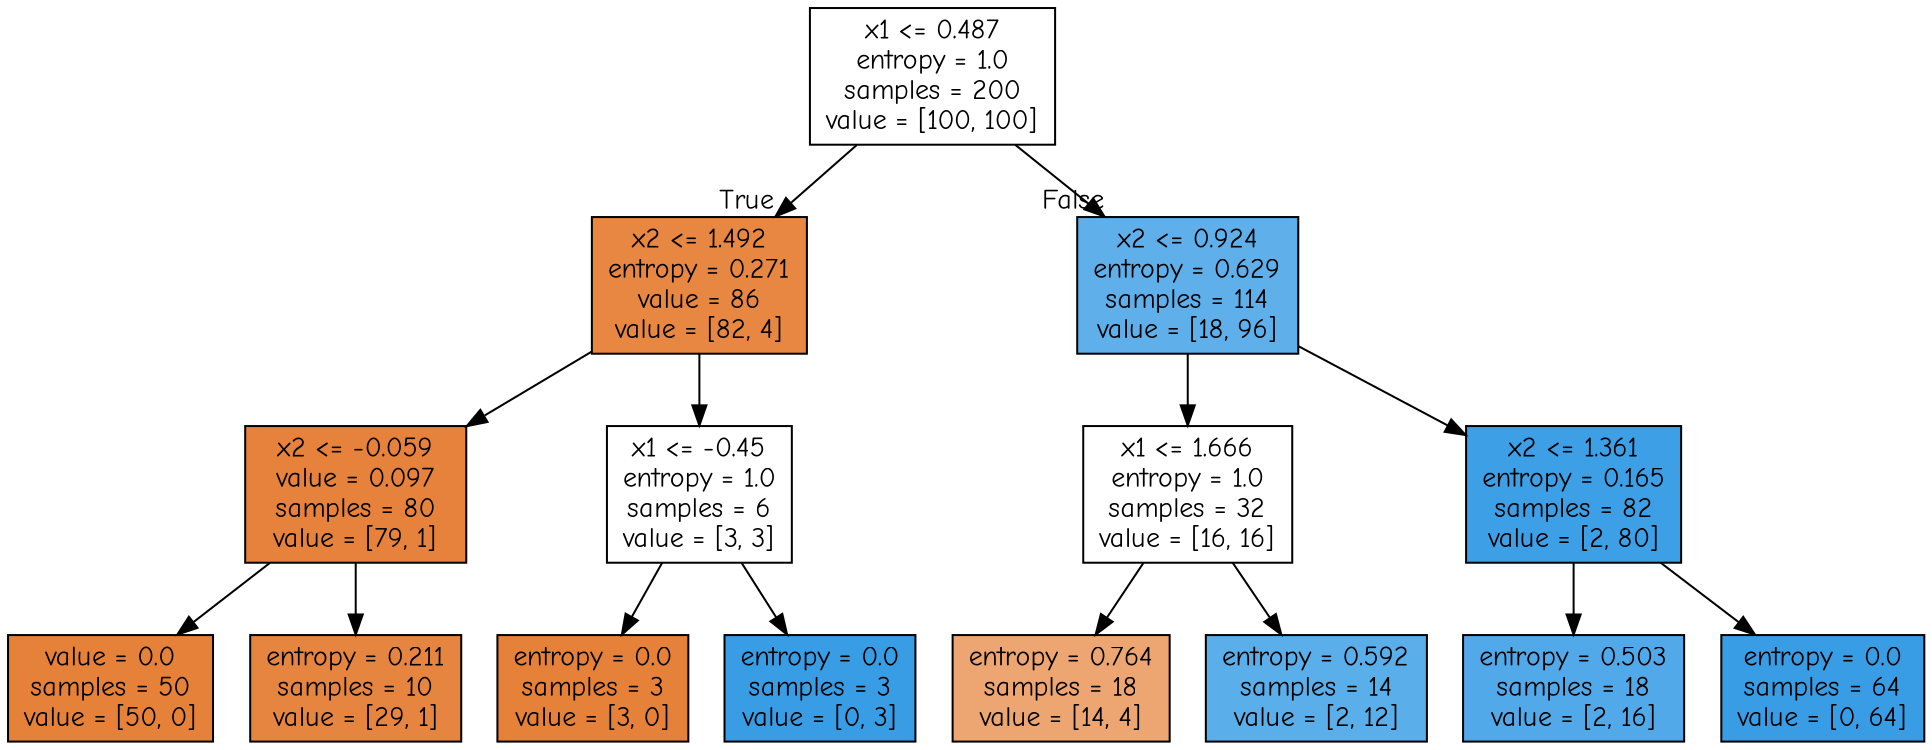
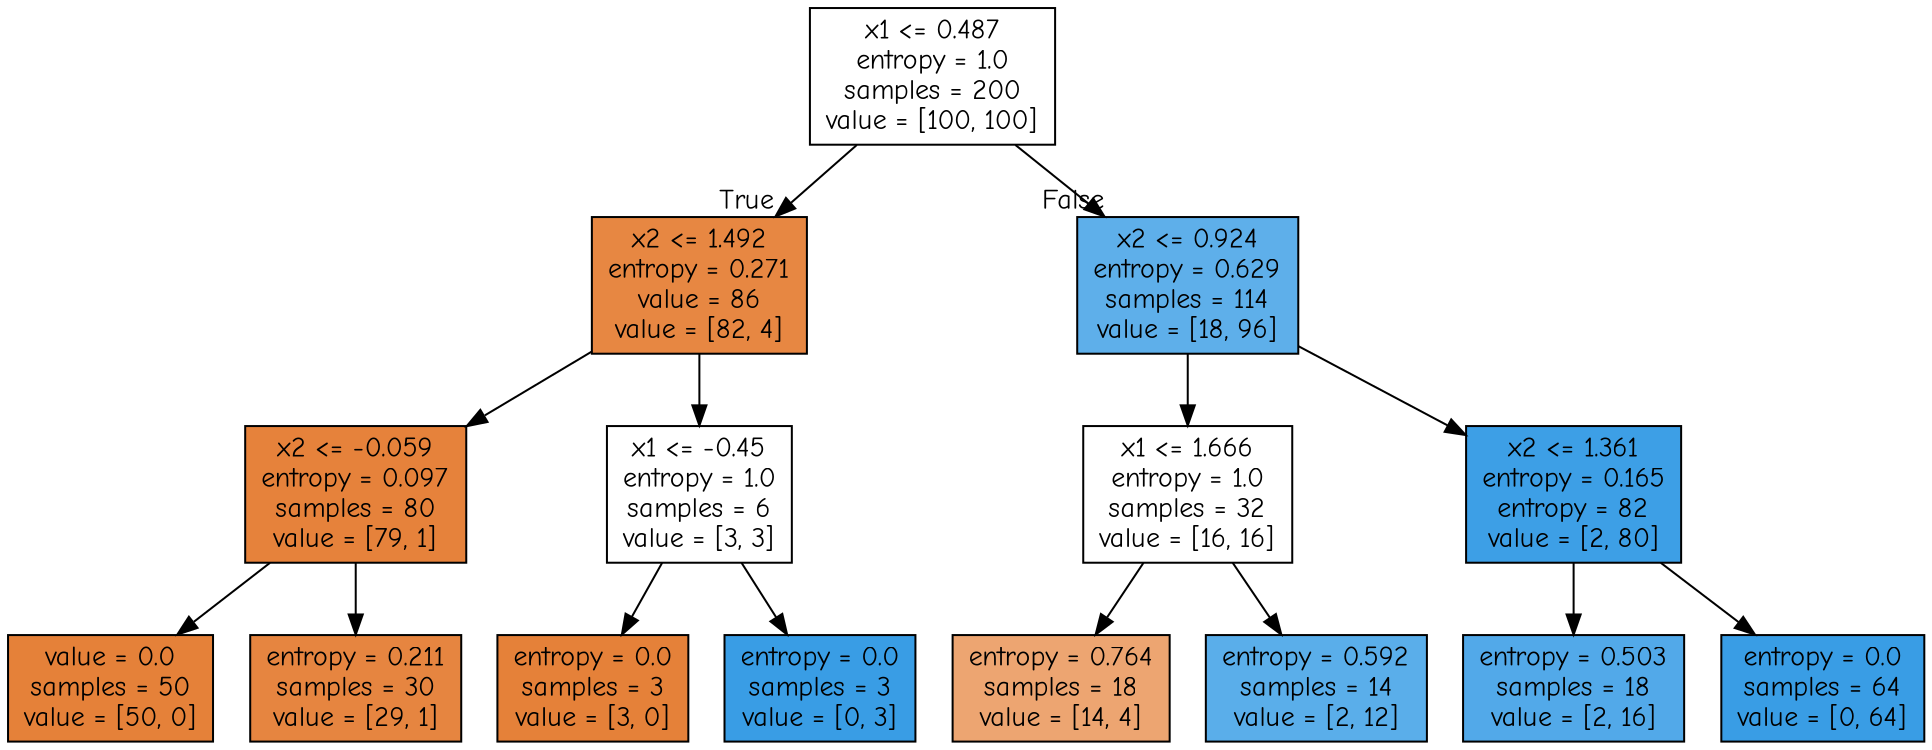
node "x2 <= -0.059 value = 0.097 samples = 80 value = [79, 1]": label "x2 <= -0.059 value = 0.097 samples = 80 value = [79, 1]" -> "x2 <= -0.059 entropy = 0.097 samples = 80 value = [79, 1]"
node "x2 <= 1.361 entropy = 0.165 samples = 82 value = [2, 80]": label "x2 <= 1.361 entropy = 0.165 samples = 82 value = [2, 80]" -> "x2 <= 1.361 entropy = 0.165 entropy = 82 value = [2, 80]"
node "entropy = 0.211 samples = 10 value = [29, 1]": label "entropy = 0.211 samples = 10 value = [29, 1]" -> "entropy = 0.211 samples = 30 value = [29, 1]"
